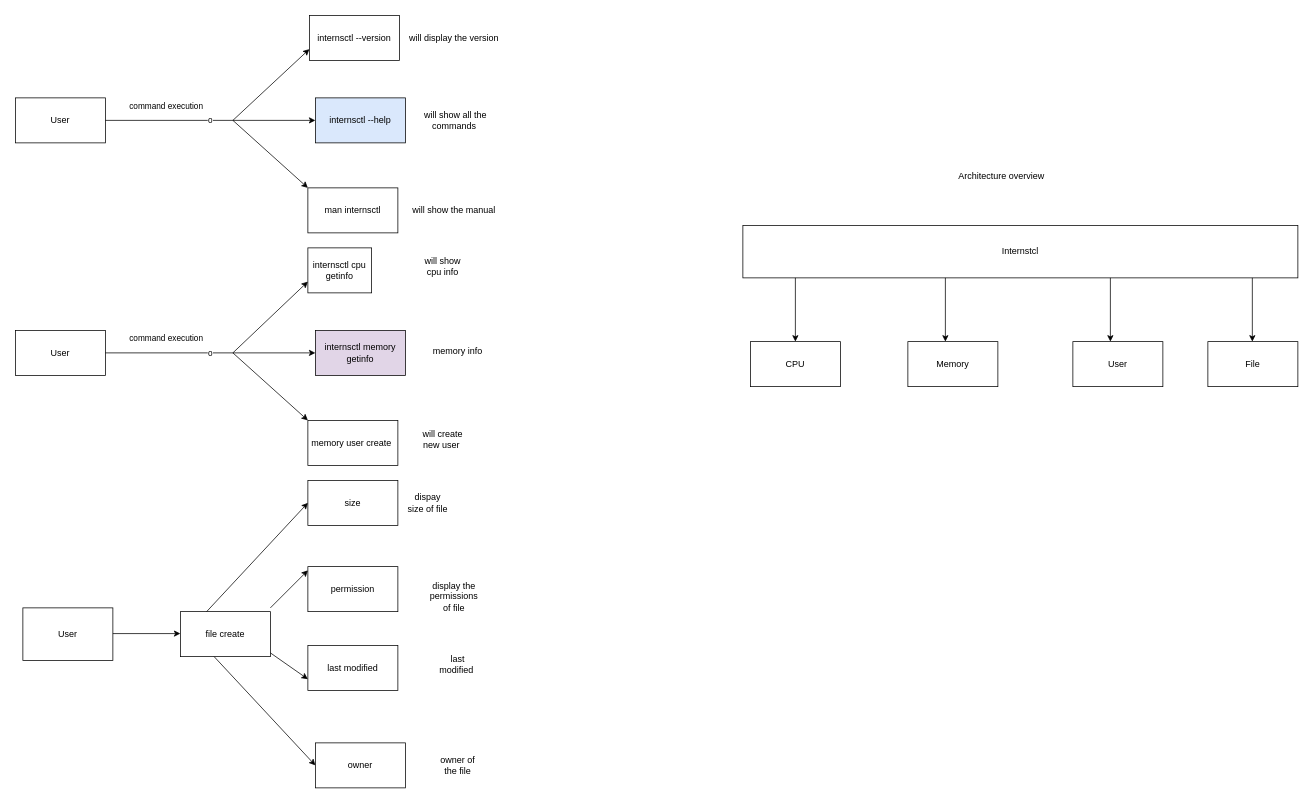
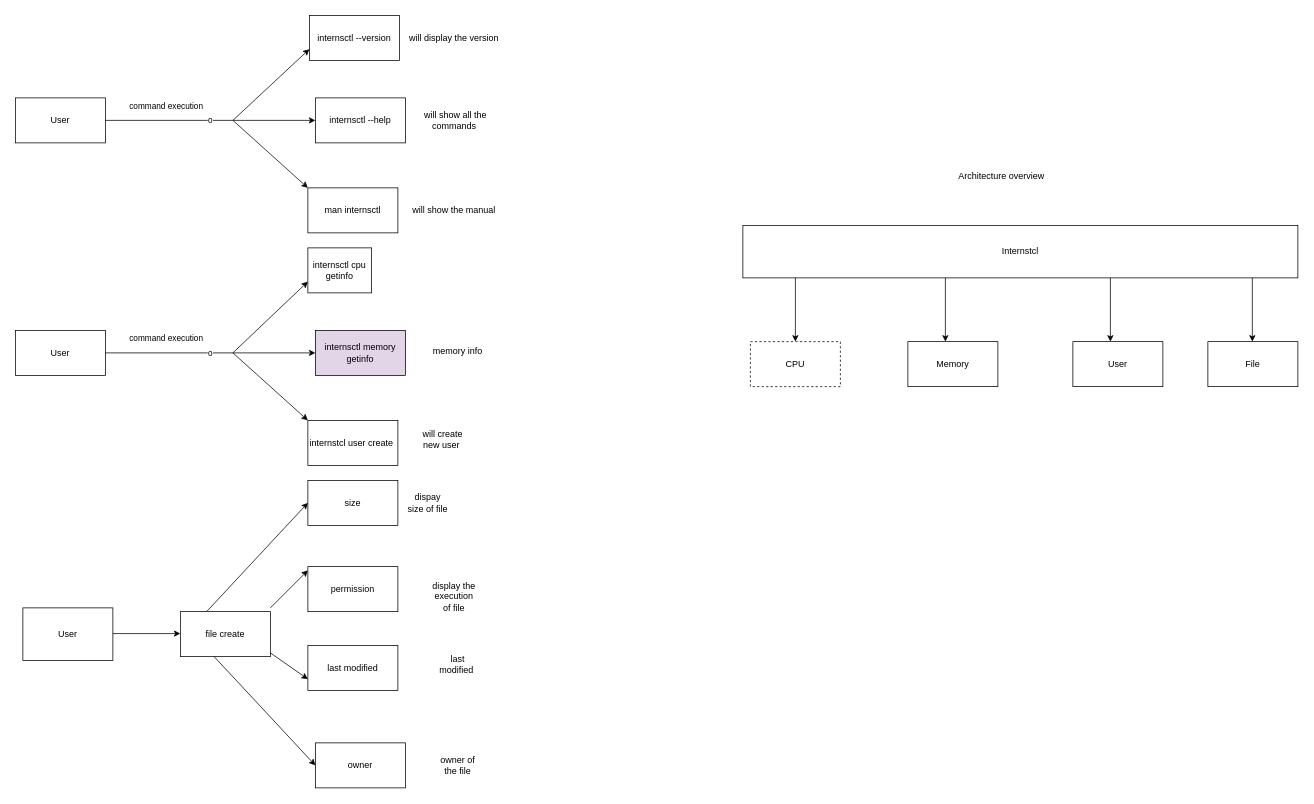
node "internsctl --help": fillcolor #dae8fc -> #ffffff
node "will show cpu info": removed
node "CPU": style solid -> dashed
node "memory user create": label "memory user create" -> "internstcl user create"
node "display the permissions of file": label "display the permissions of file" -> "display the execution of file"
